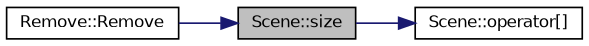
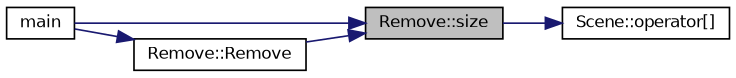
node "main": added
node "Scene::size": label "Scene::size" -> "Remove::size"
